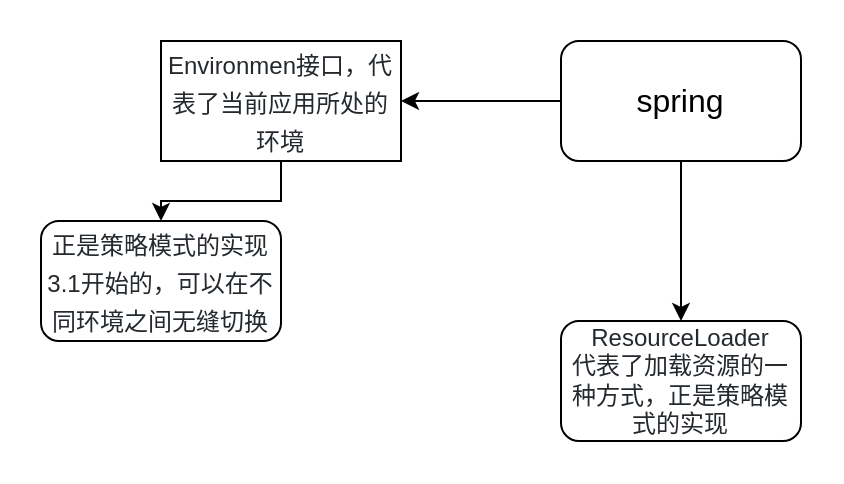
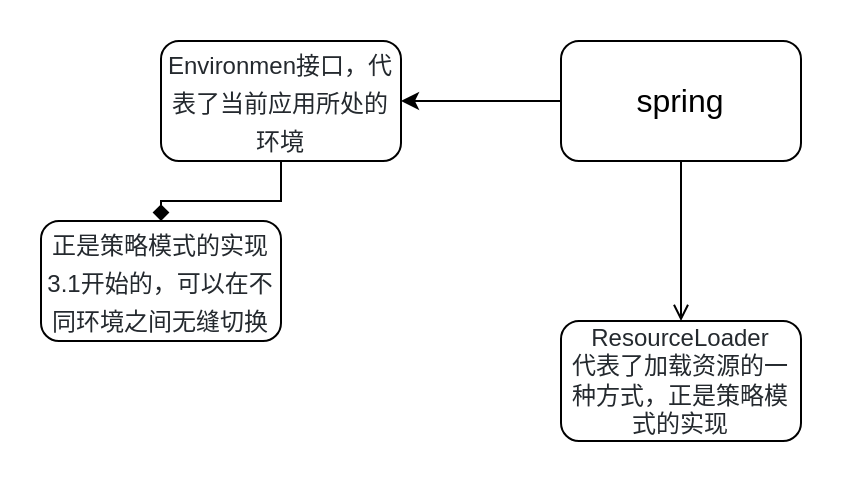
node "Environmen接口，代表了当前应用所处的环境": shape rectangle -> rounded rectangle
edge "Environmen接口，代表了当前应用所处的环境" -> "正是策略模式的实现3.1开始的，可以在不同环境之间无缝切换": arrowhead classic -> diamond
edge "spring" -> "ResourceLoader 代表了加载资源的一种方式，正是策略模式的实现": arrowhead classic -> open
